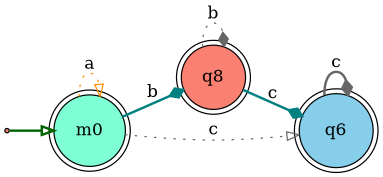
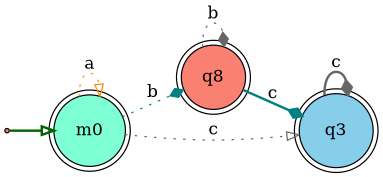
edge "m0" -> "q8": style bold -> dotted
node "q6": label "q6" -> "q3"
